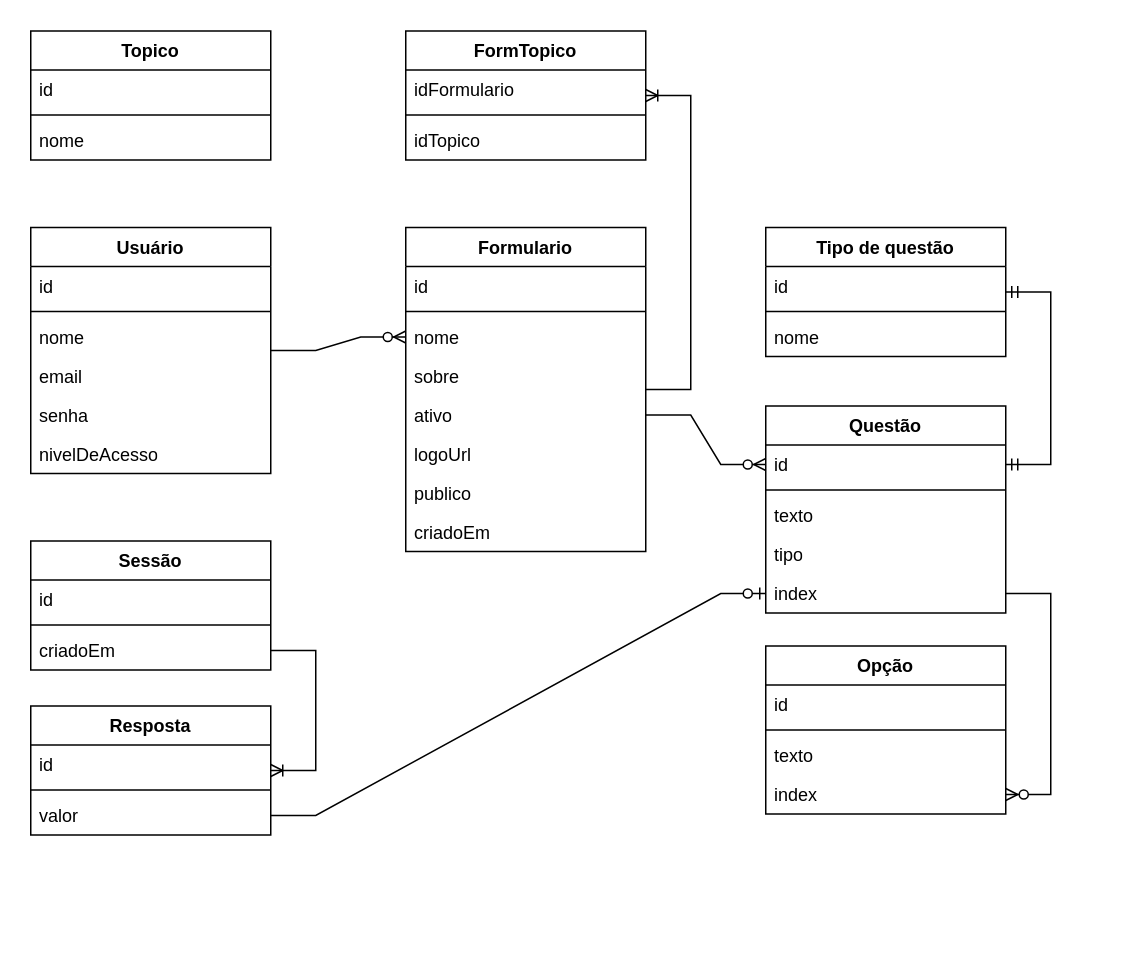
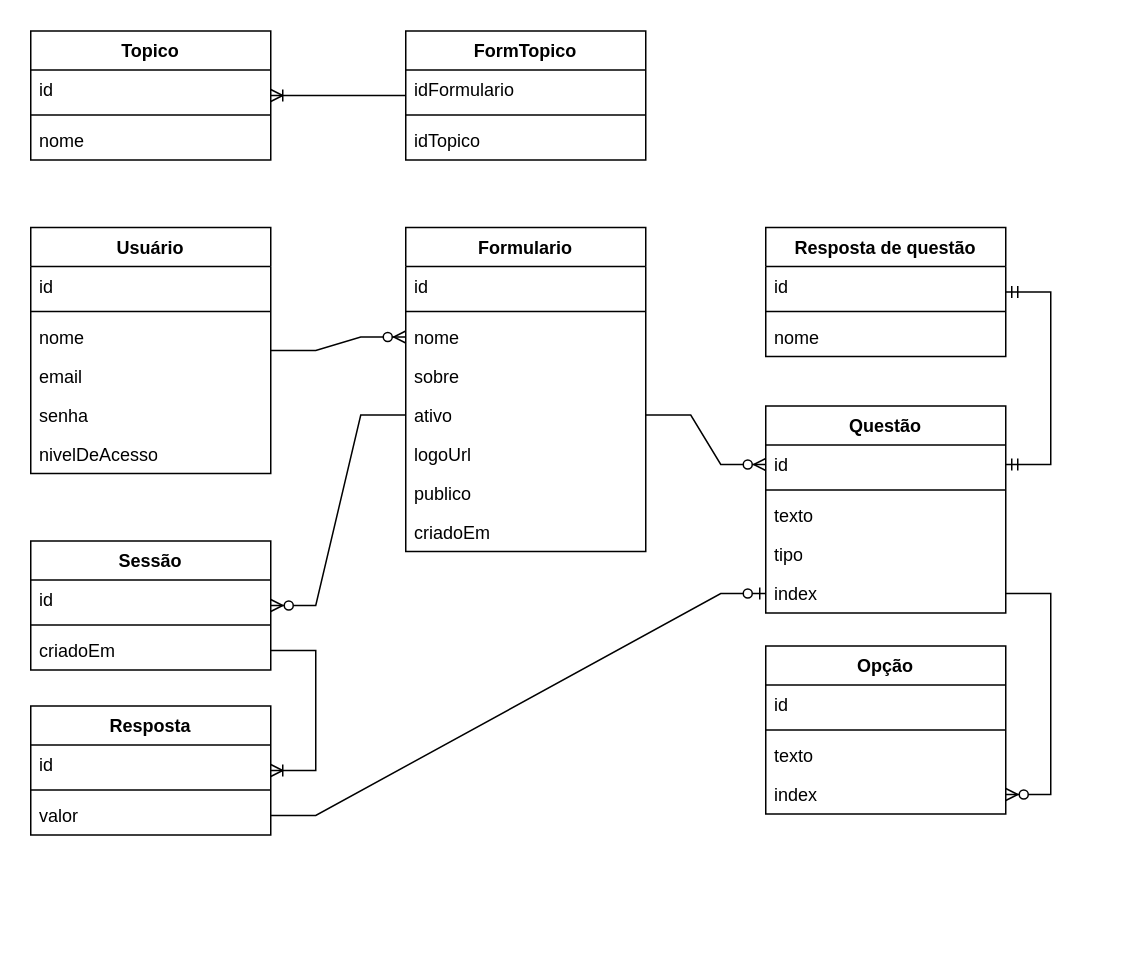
edge "FormTopico" -> "Topico": added
edge "Formulario" -> "FormTopico": removed
node "Tipo de questão": label "Tipo de questão" -> "Resposta de questão"
edge "ativo" -> "Sessão": added
